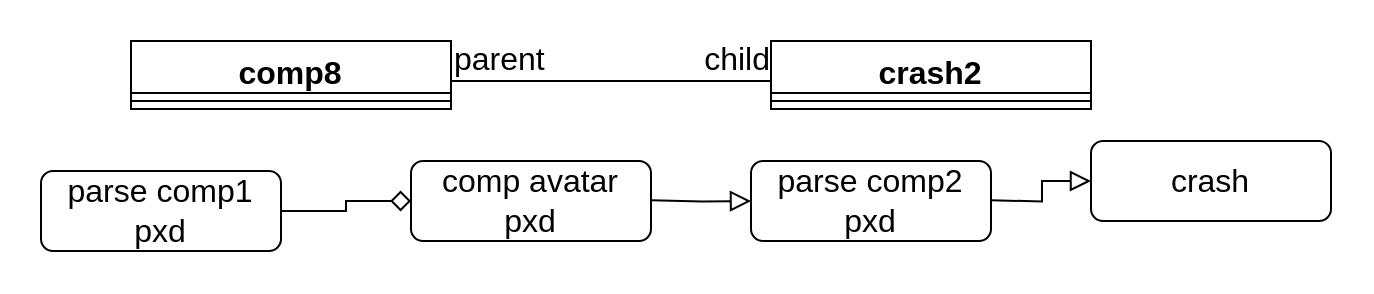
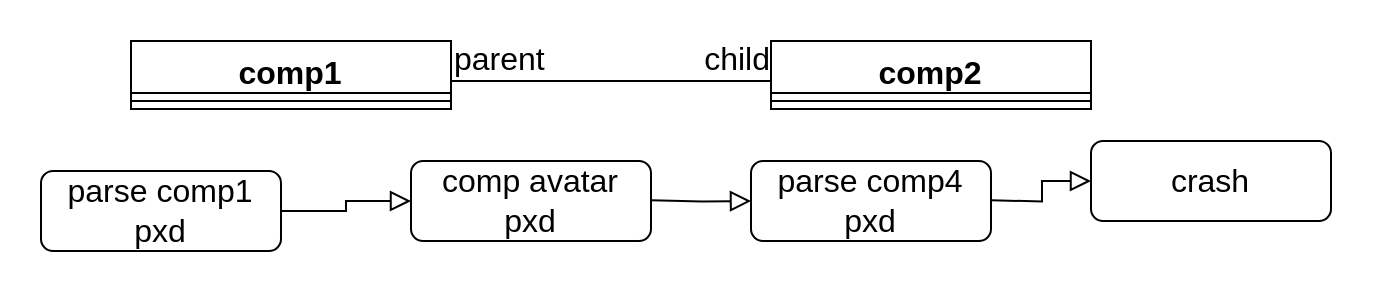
node "comp8": label "comp8" -> "comp1"
node "crash2": label "crash2" -> "comp2"
edge "parse comp1 pxd" -> "comp avatar pxd": arrowhead diamond -> block
node "parse comp2 pxd": label "parse comp2 pxd" -> "parse comp4 pxd"
